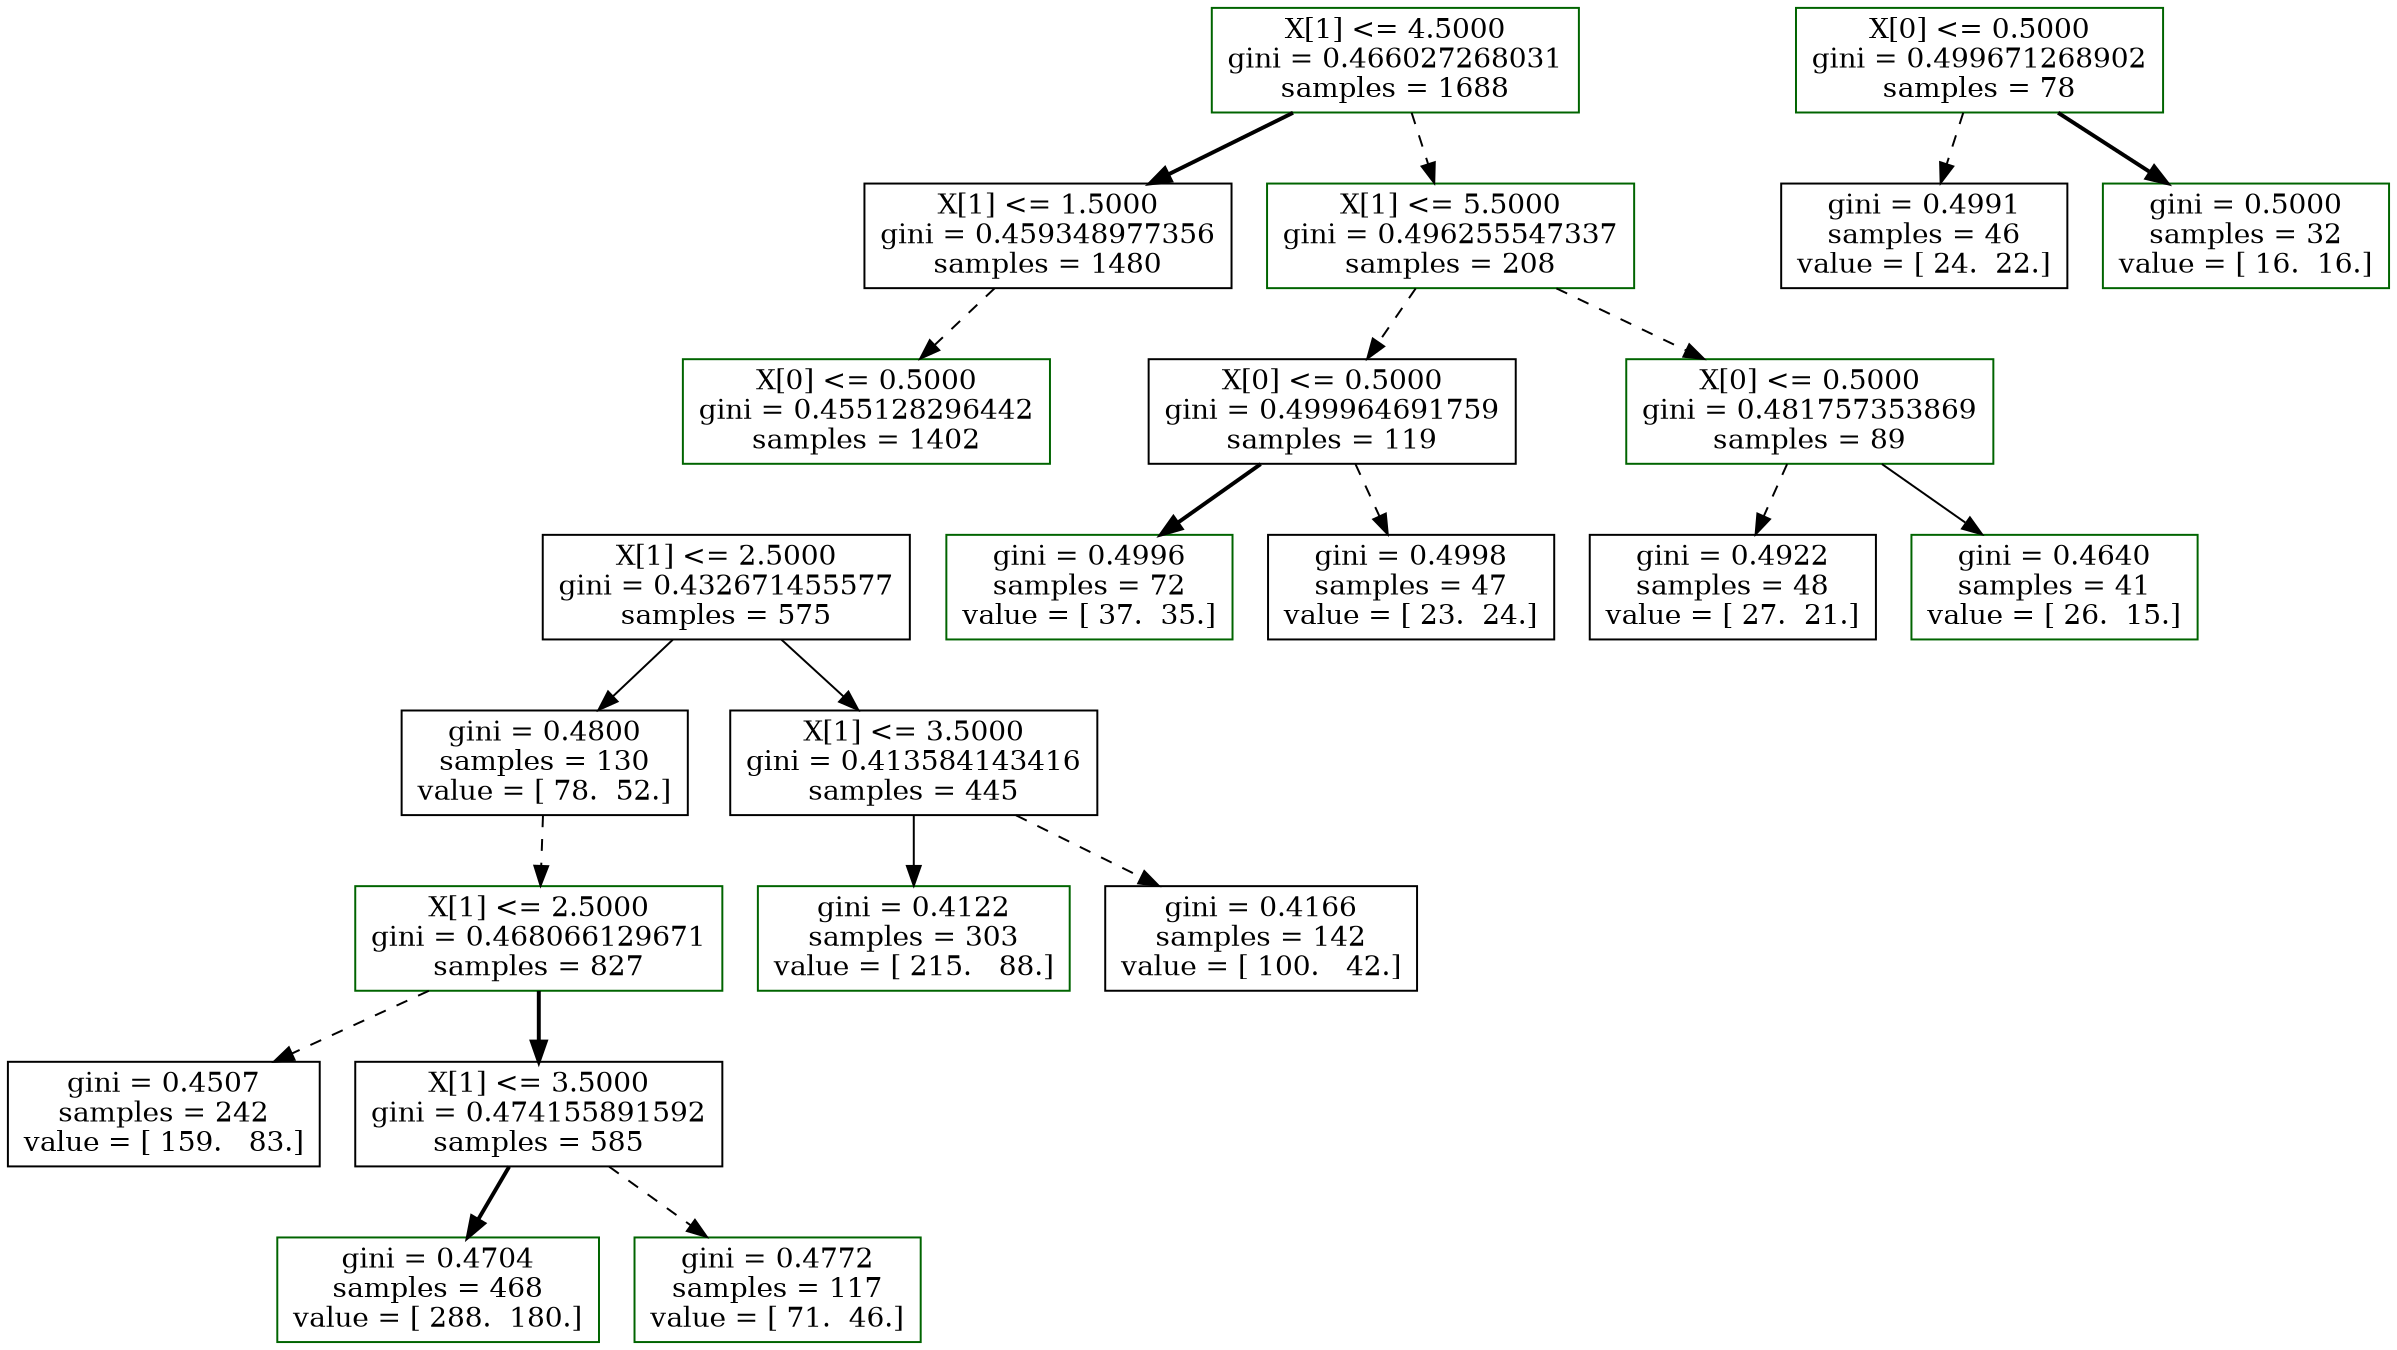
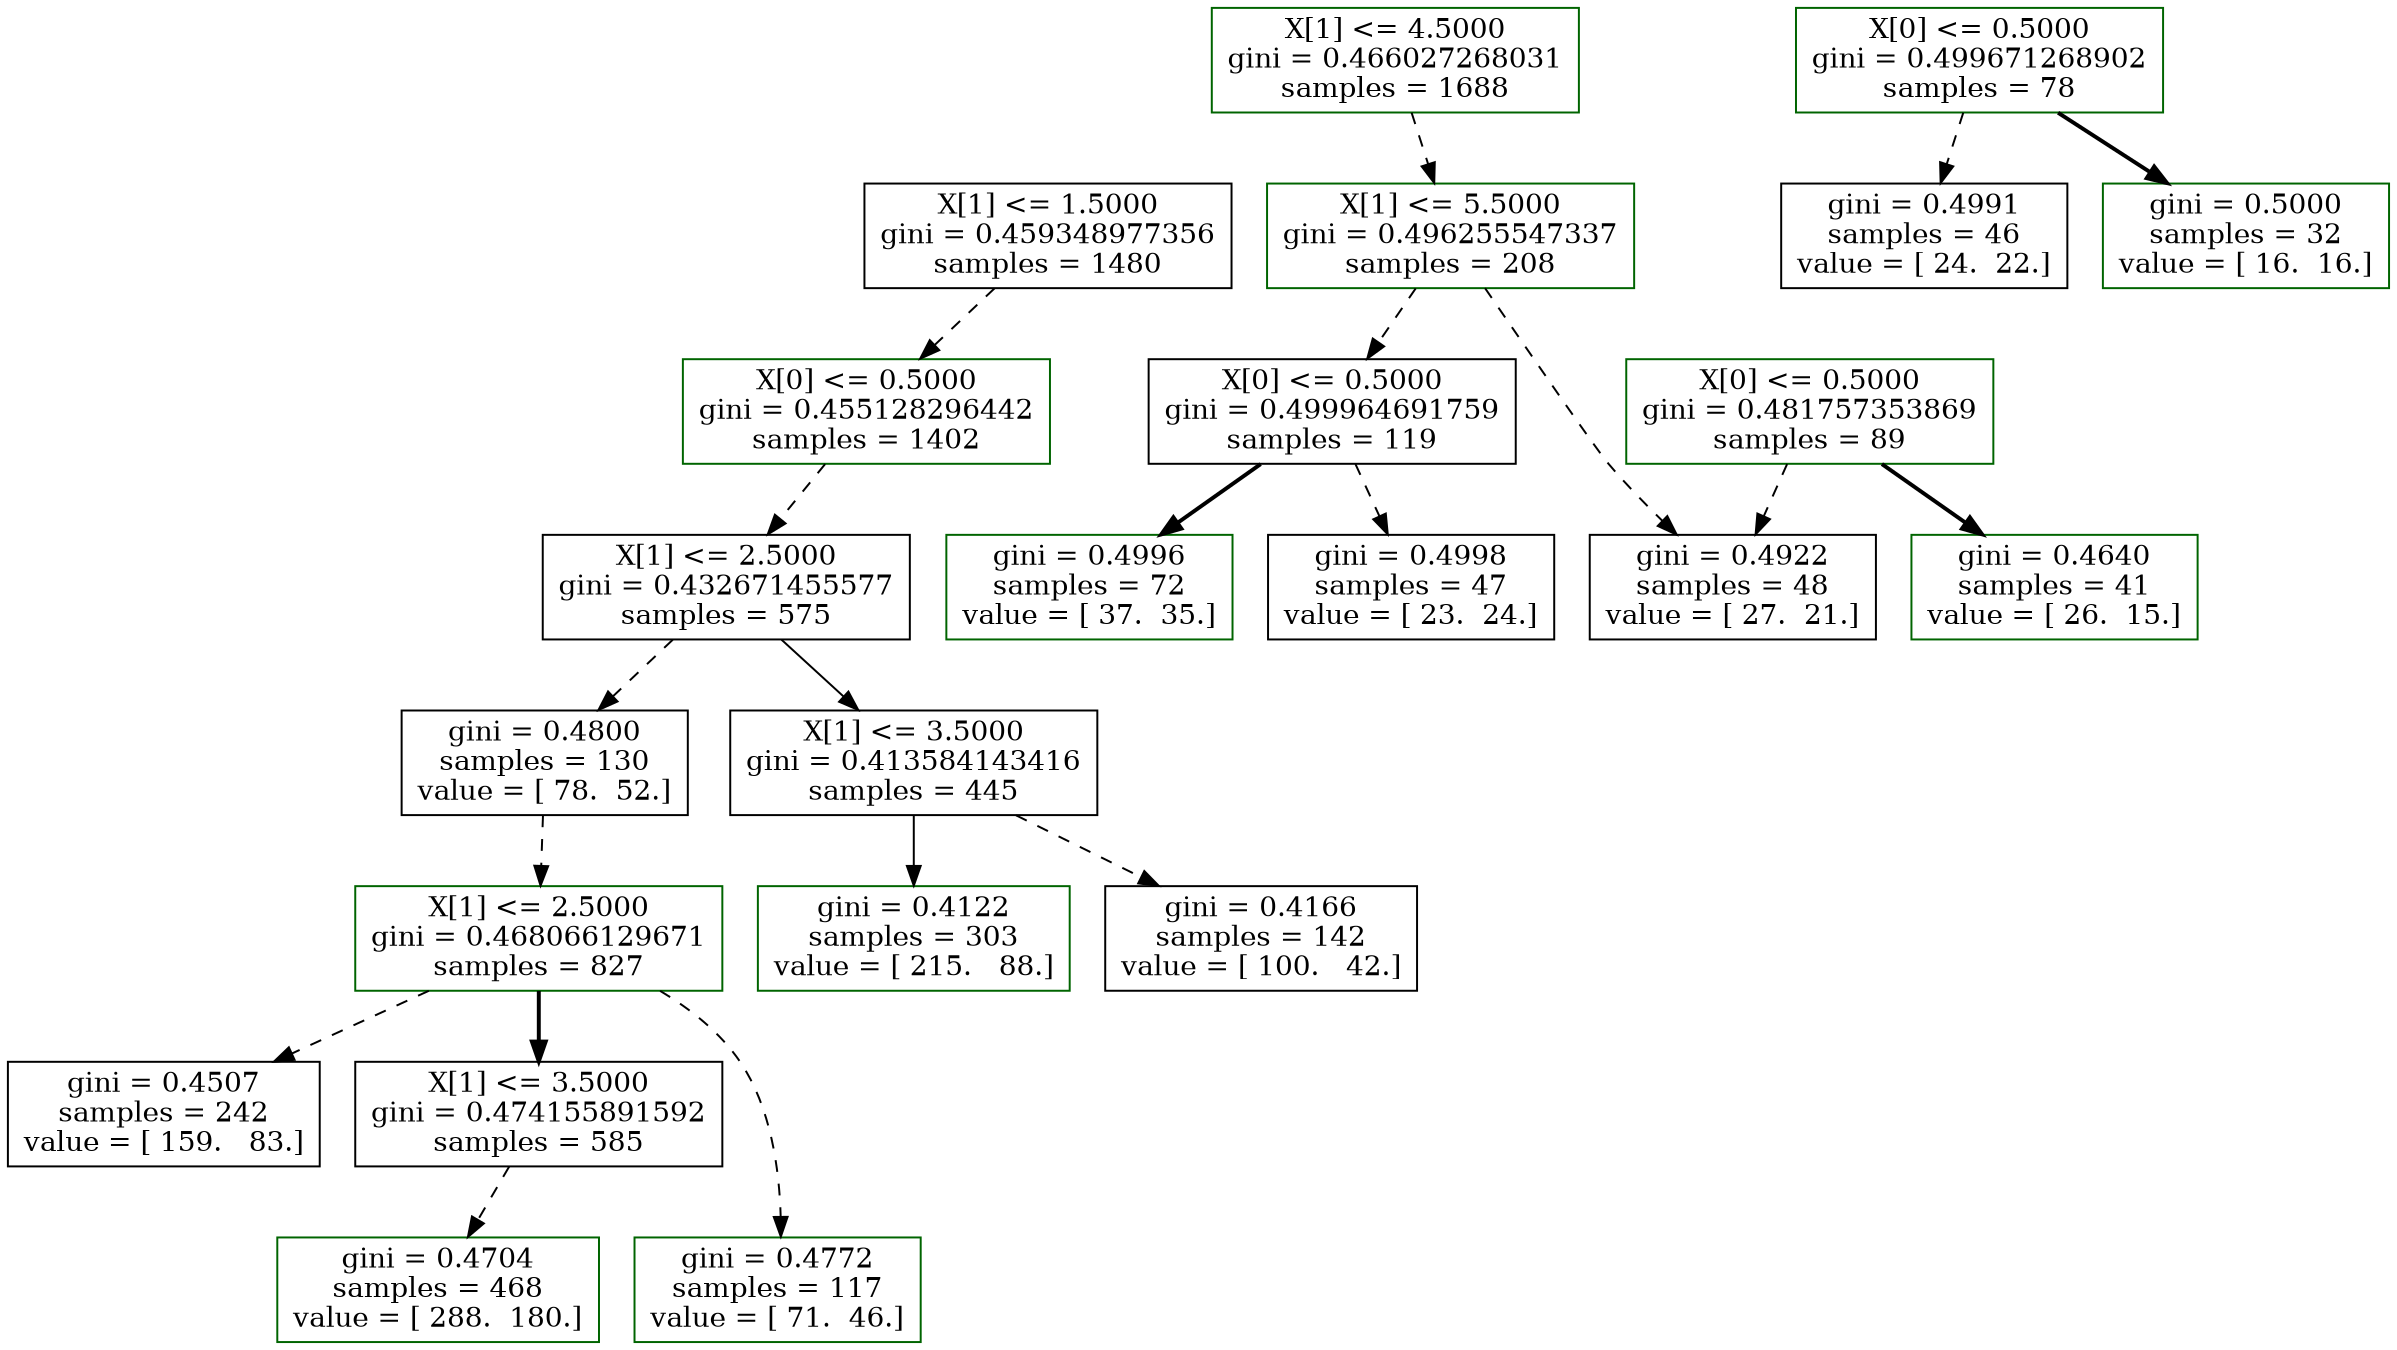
edge "X[1] <= 4.5000 gini = 0.466027268031 samples = 1688" -> "X[1] <= 1.5000 gini = 0.459348977356 samples = 1480": removed
edge "X[1] <= 5.5000 gini = 0.496255547337 samples = 208" -> "X[0] <= 0.5000 gini = 0.481757353869 samples = 89": now "X[1] <= 5.5000 gini = 0.496255547337 samples = 208" -> "gini = 0.4922 samples = 48 value = [ 27.  21.]"
edge "X[0] <= 0.5000 gini = 0.455128296442 samples = 1402" -> "X[1] <= 2.5000 gini = 0.432671455577 samples = 575": added
edge "X[0] <= 0.5000 gini = 0.481757353869 samples = 89" -> "gini = 0.4640 samples = 41 value = [ 26.  15.]": style solid -> bold
edge "X[1] <= 2.5000 gini = 0.432671455577 samples = 575" -> "gini = 0.4800 samples = 130 value = [ 78.  52.]": style solid -> dashed
edge "X[1] <= 3.5000 gini = 0.474155891592 samples = 585" -> "gini = 0.4704 samples = 468 value = [ 288.  180.]": style bold -> dashed
edge "X[1] <= 3.5000 gini = 0.474155891592 samples = 585" -> "gini = 0.4772 samples = 117 value = [ 71.  46.]": now "X[1] <= 2.5000 gini = 0.468066129671 samples = 827" -> "gini = 0.4772 samples = 117 value = [ 71.  46.]"
